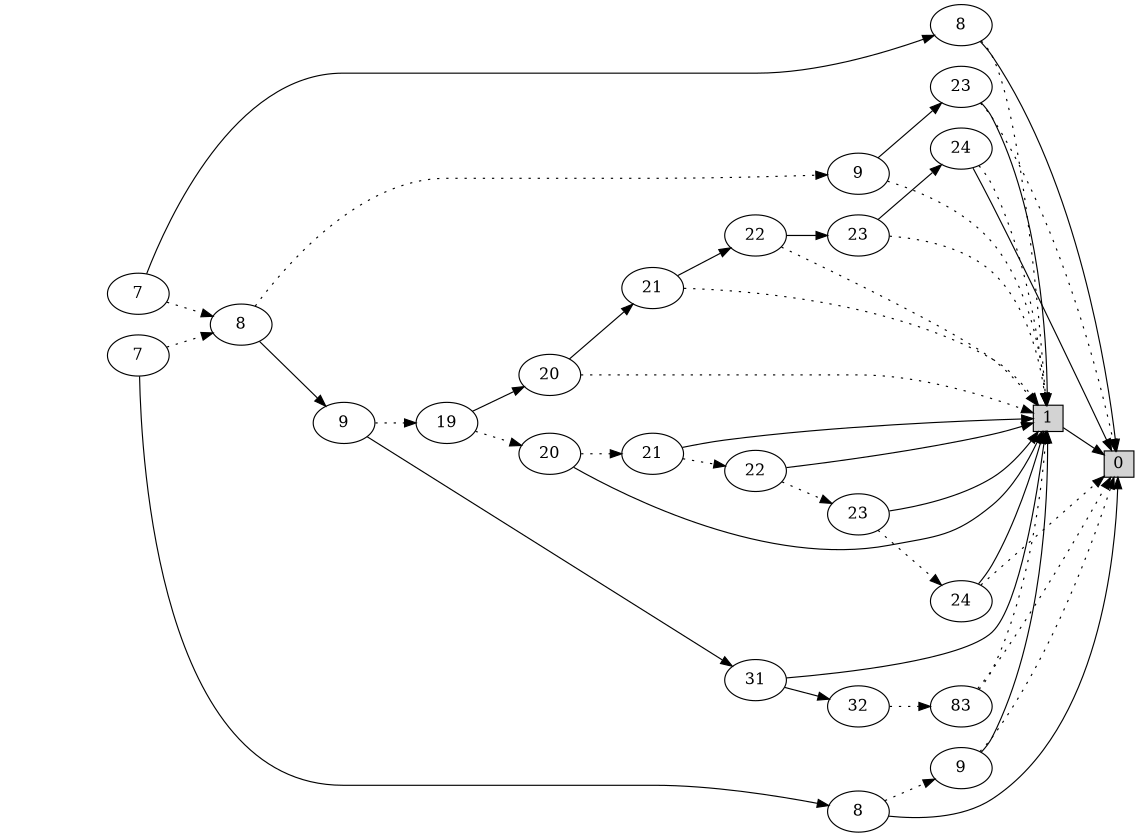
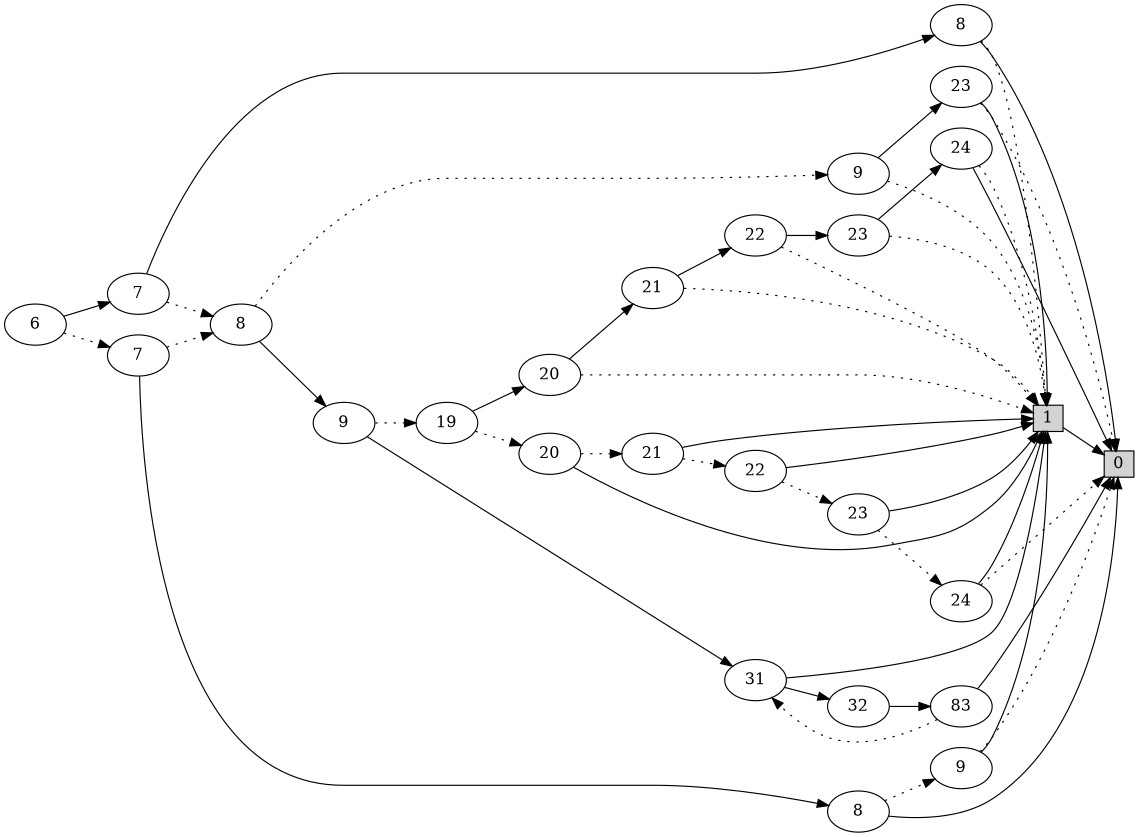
node "6": added
edge "83" -> "0": style dotted -> filled
edge "83" -> "1": now "83" -> "31"
edge "32" -> "83": style dotted -> filled
